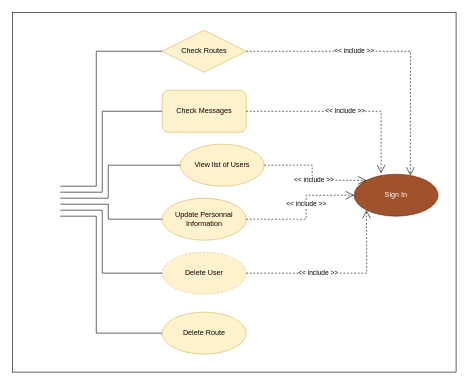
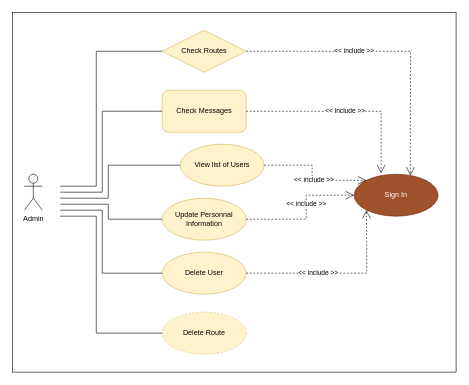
node "Admin": added
node "Delete User": style dashed -> solid
node "Delete Route": style solid -> dashed
